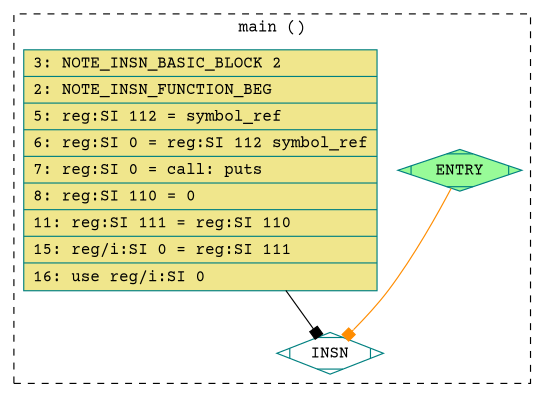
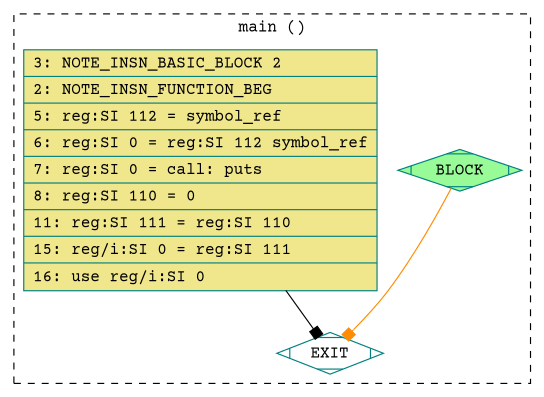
node "ENTRY": label "ENTRY" -> "BLOCK"
node "INSN": label "INSN" -> "EXIT"
